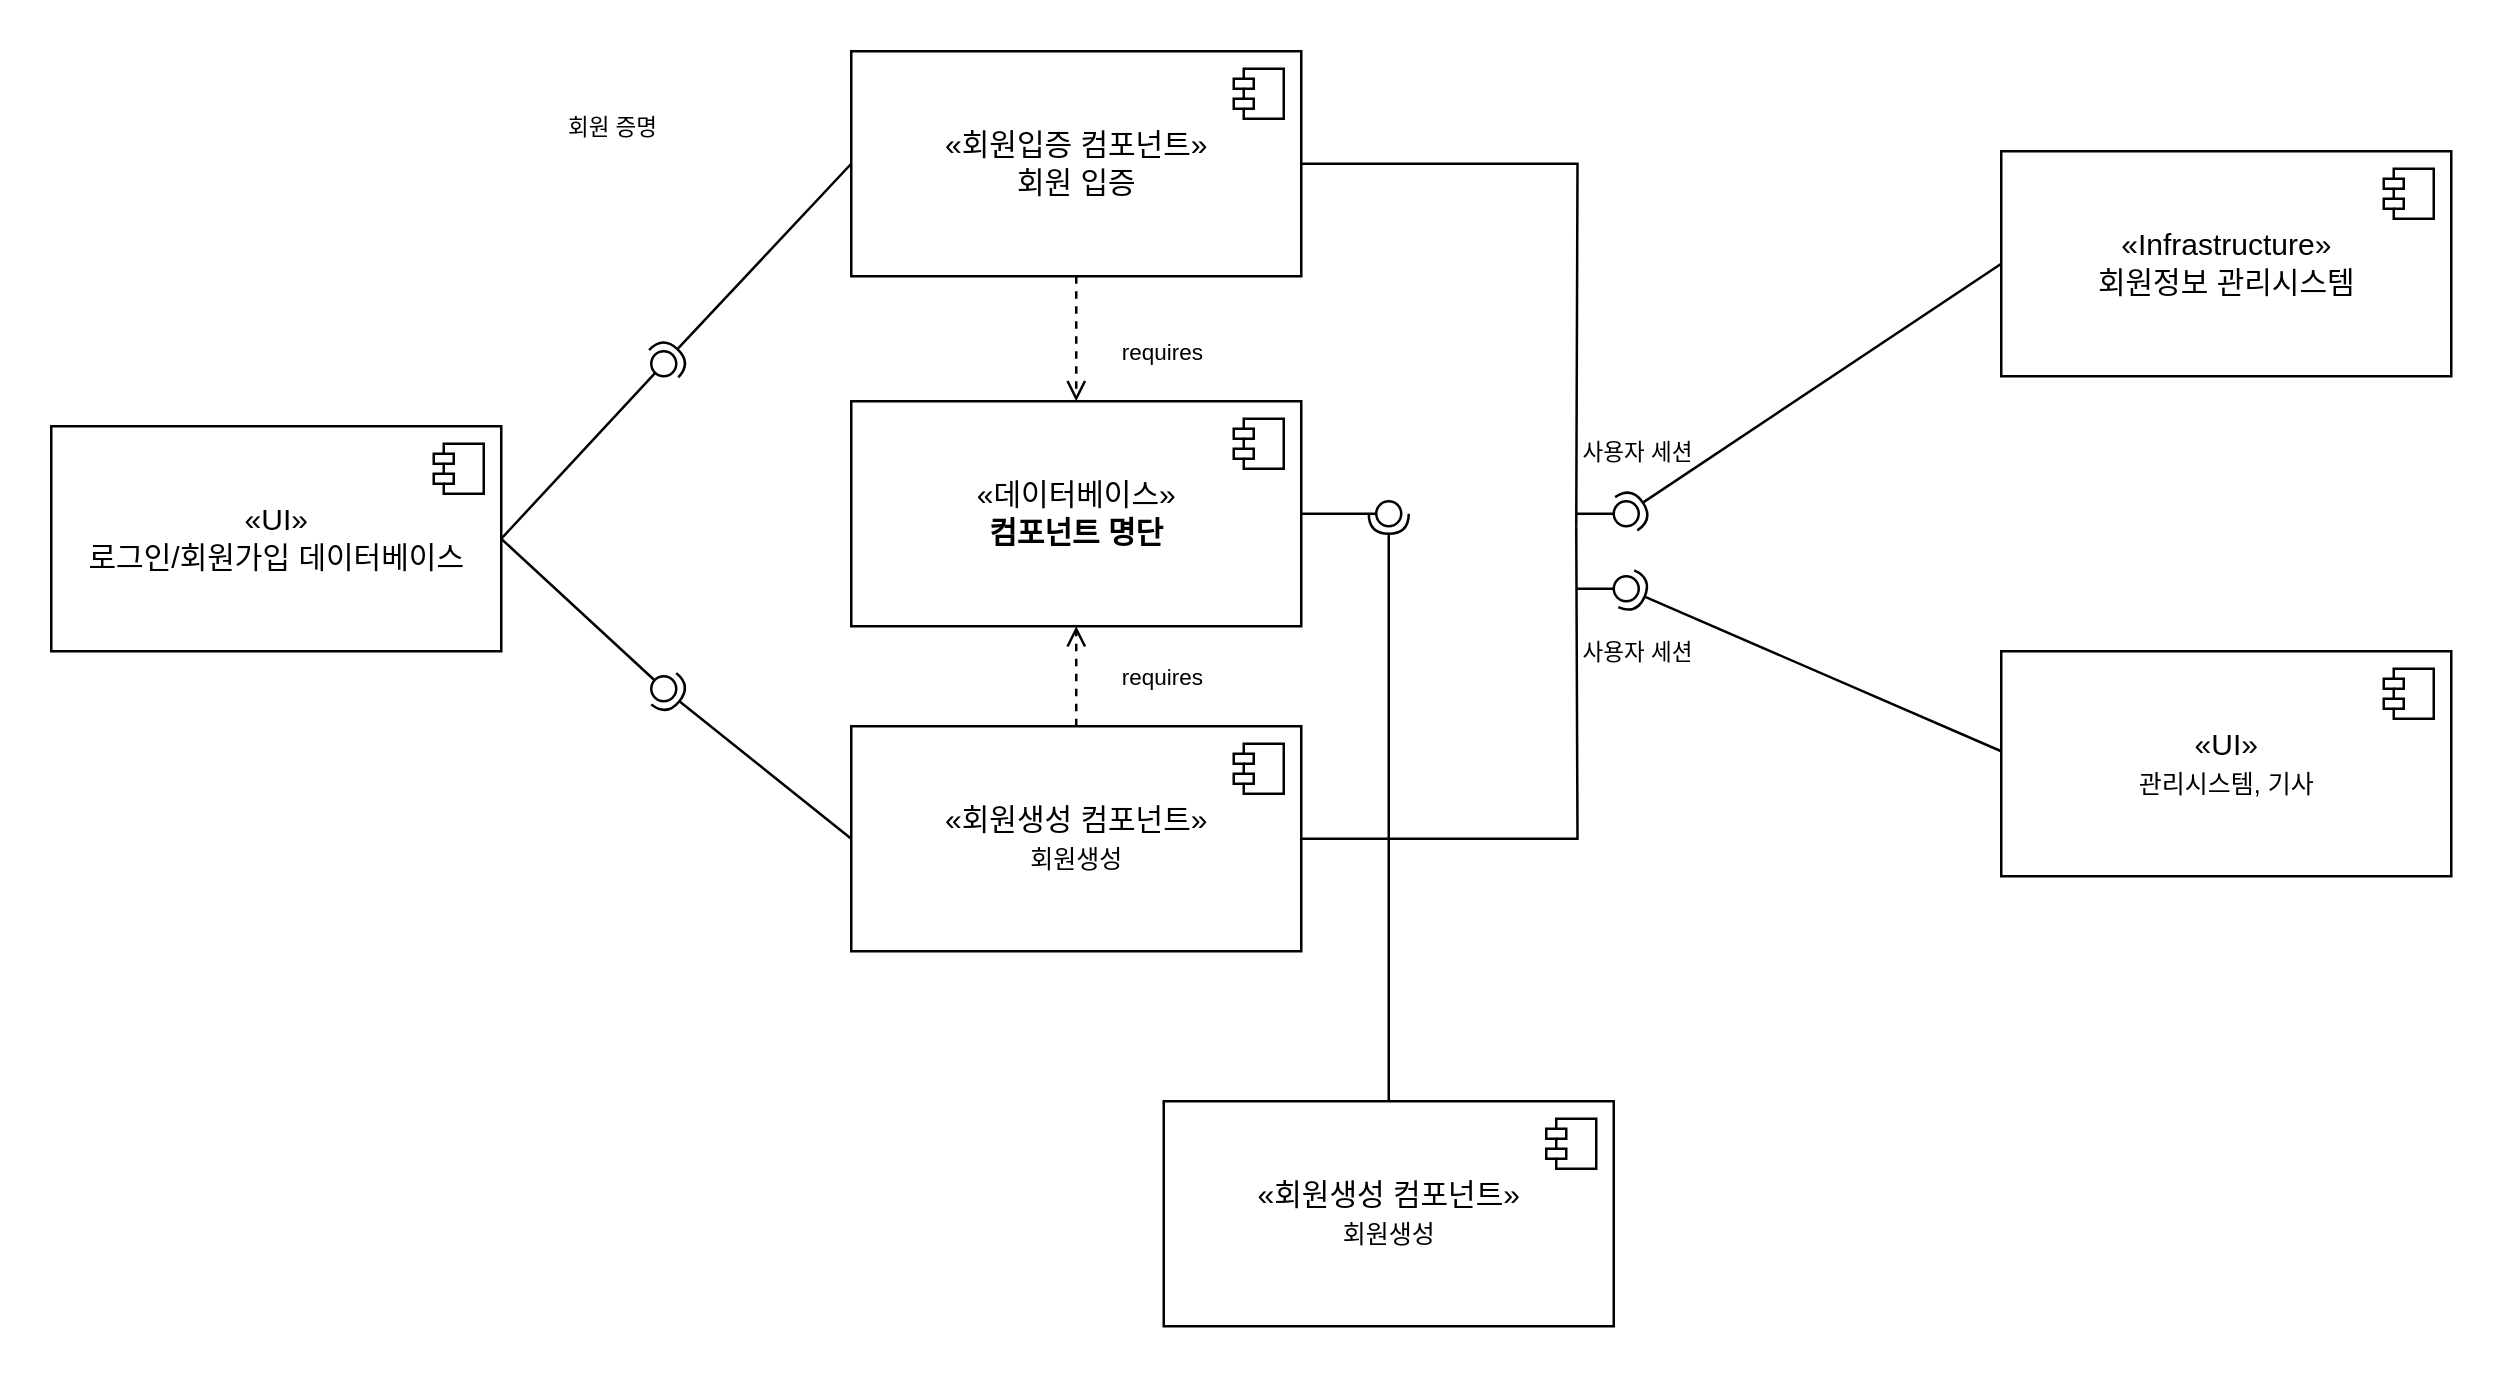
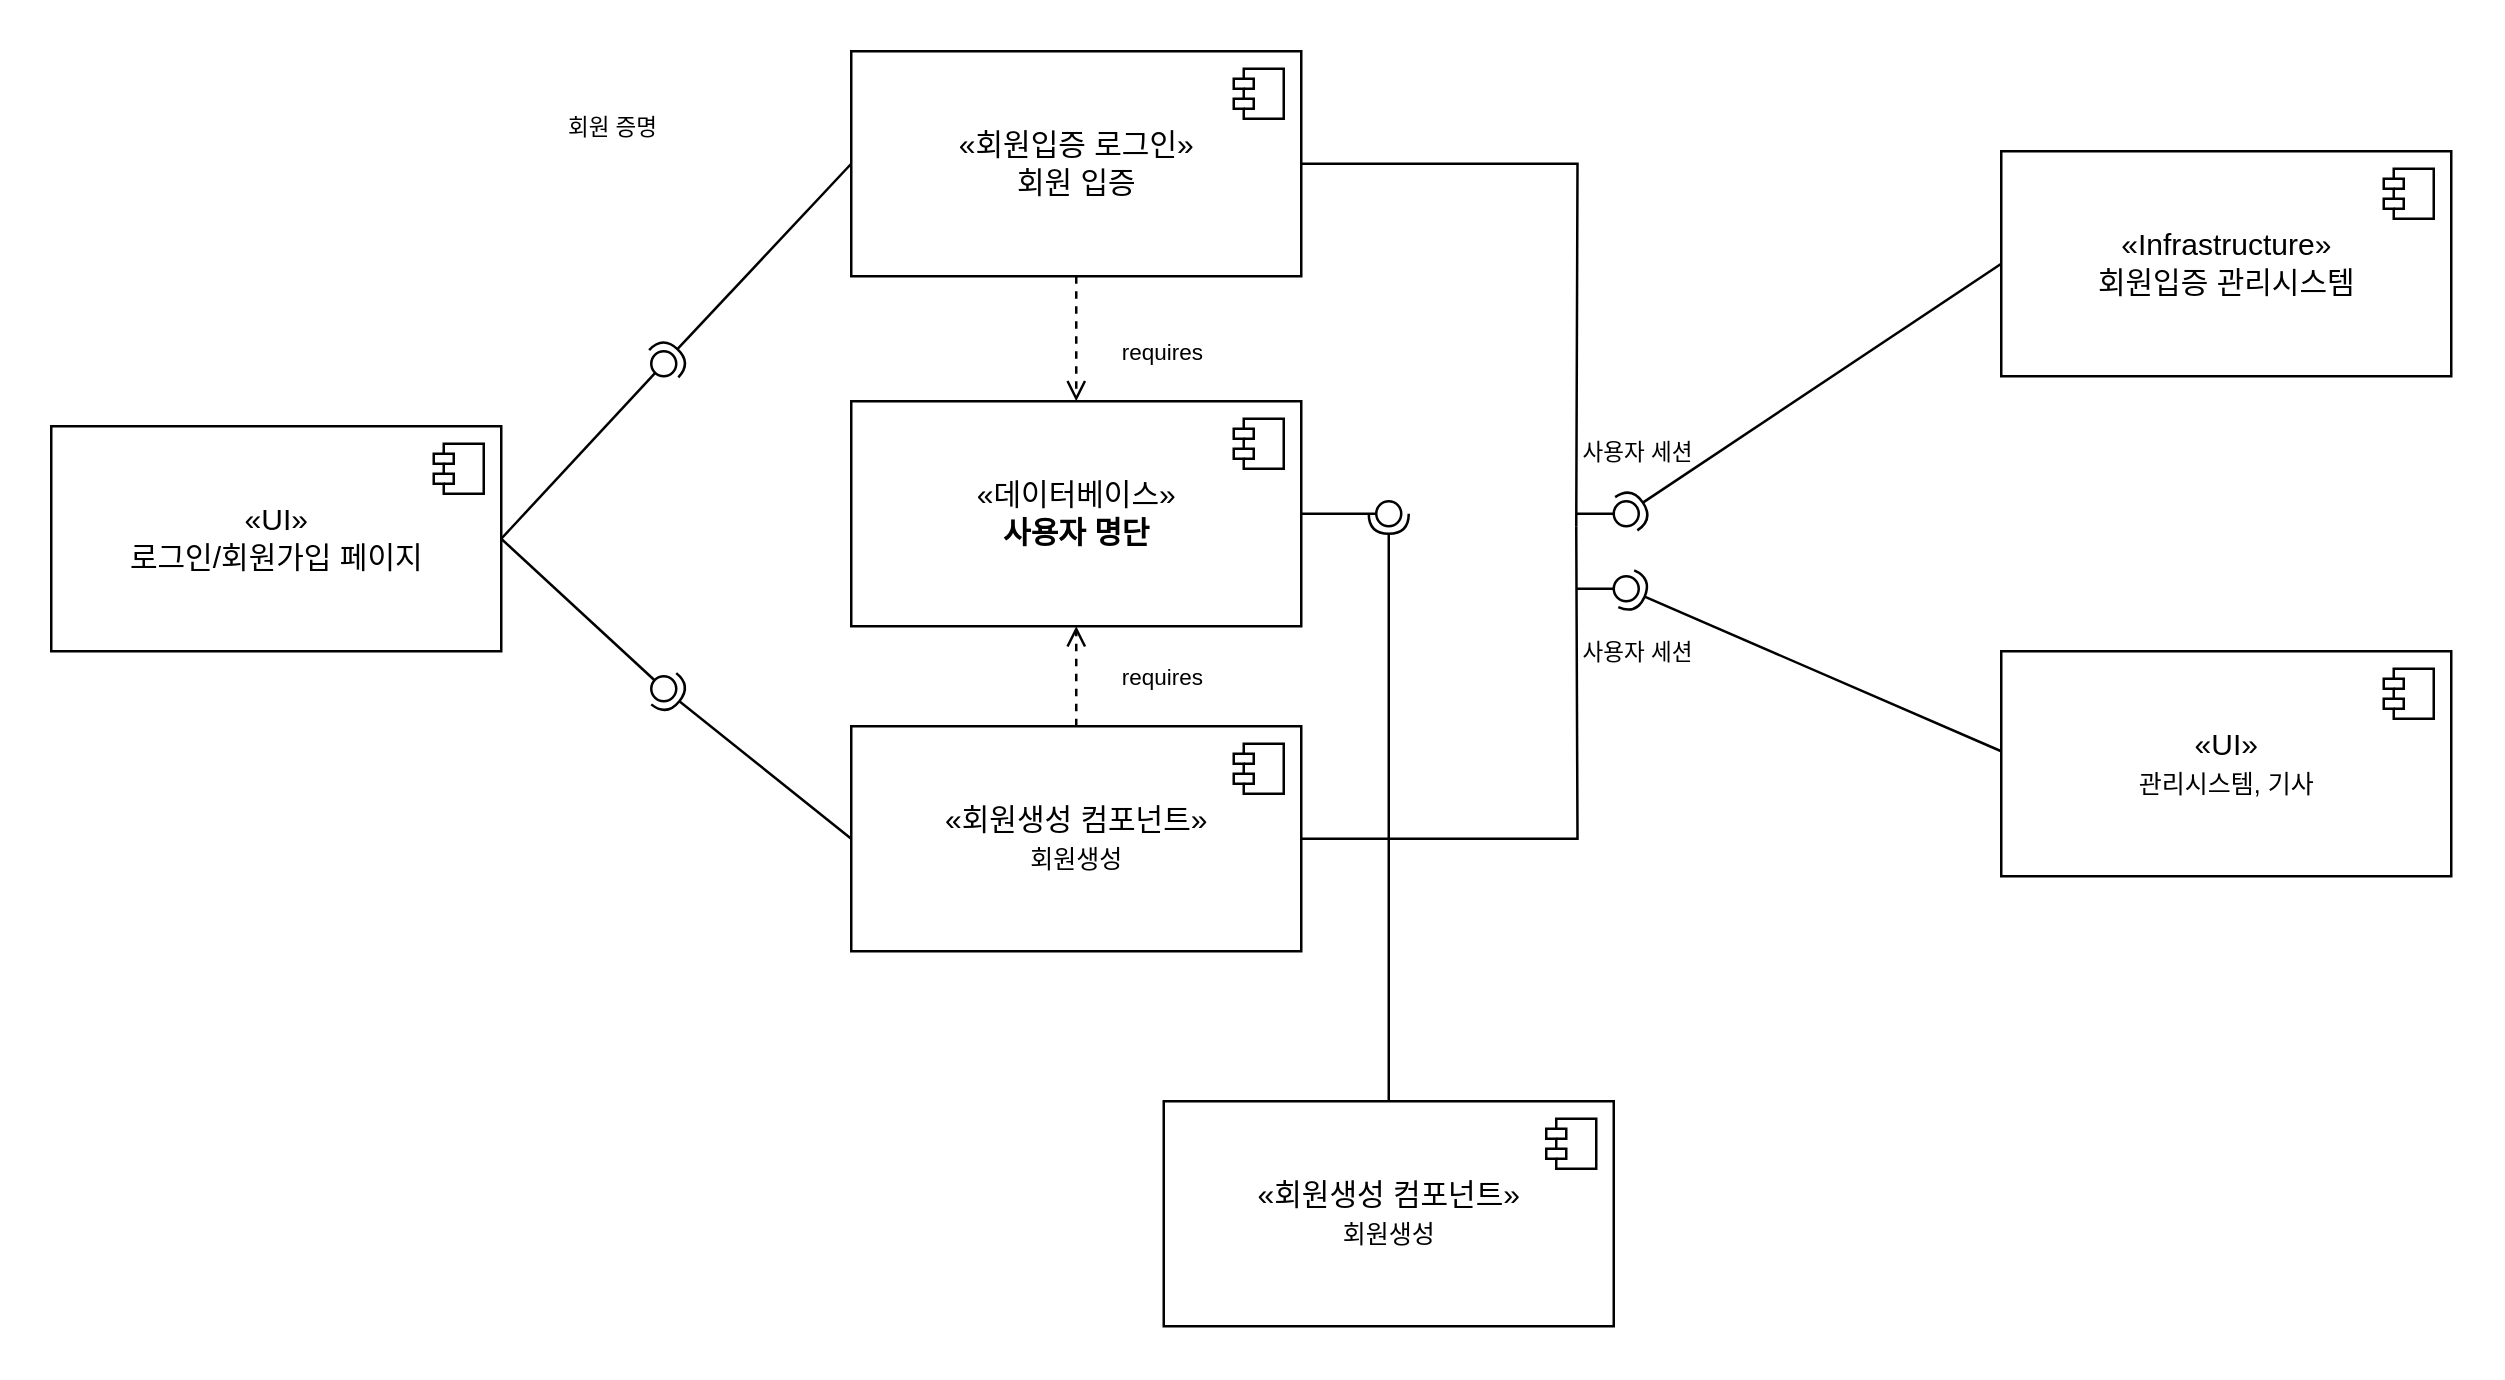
node "«회원입증 컴포넌트» 회원 입증": label "«회원입증 컴포넌트» 회원 입증" -> "«회원입증 로그인» 회원 입증"
node "«Infrastructure» 회원정보 관리시스템": label "«Infrastructure» 회원정보 관리시스템" -> "«Infrastructure» 회원입증 관리시스템"
node "«데이터베이스» 컴포넌트 명단": label "«데이터베이스» 컴포넌트 명단" -> "«데이터베이스» 사용자 명단"
node "«UI» 로그인/회원가입 데이터베이스": label "«UI» 로그인/회원가입 데이터베이스" -> "«UI» 로그인/회원가입 페이지"
